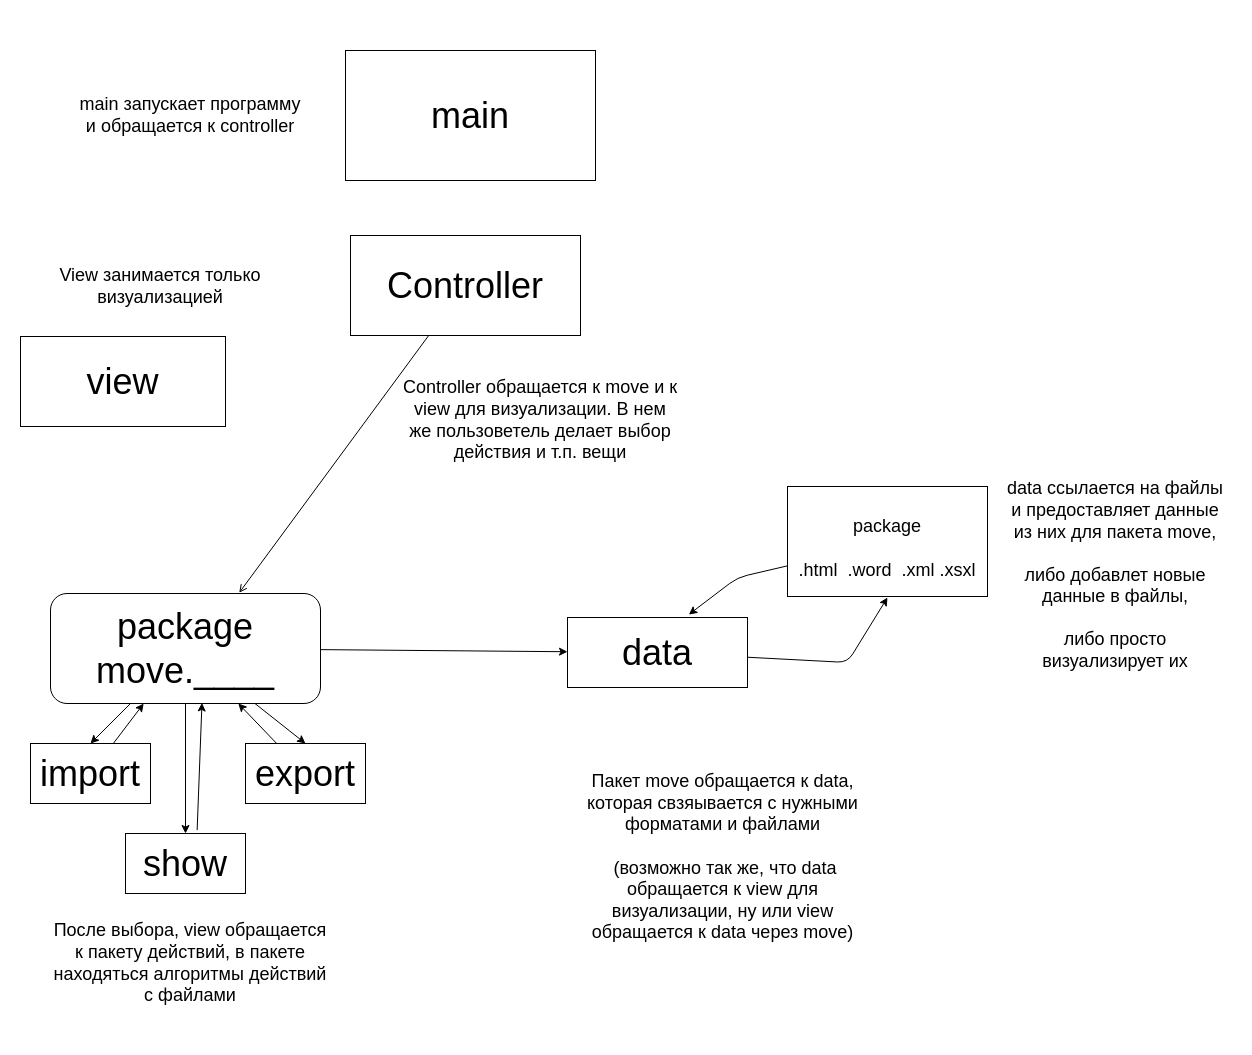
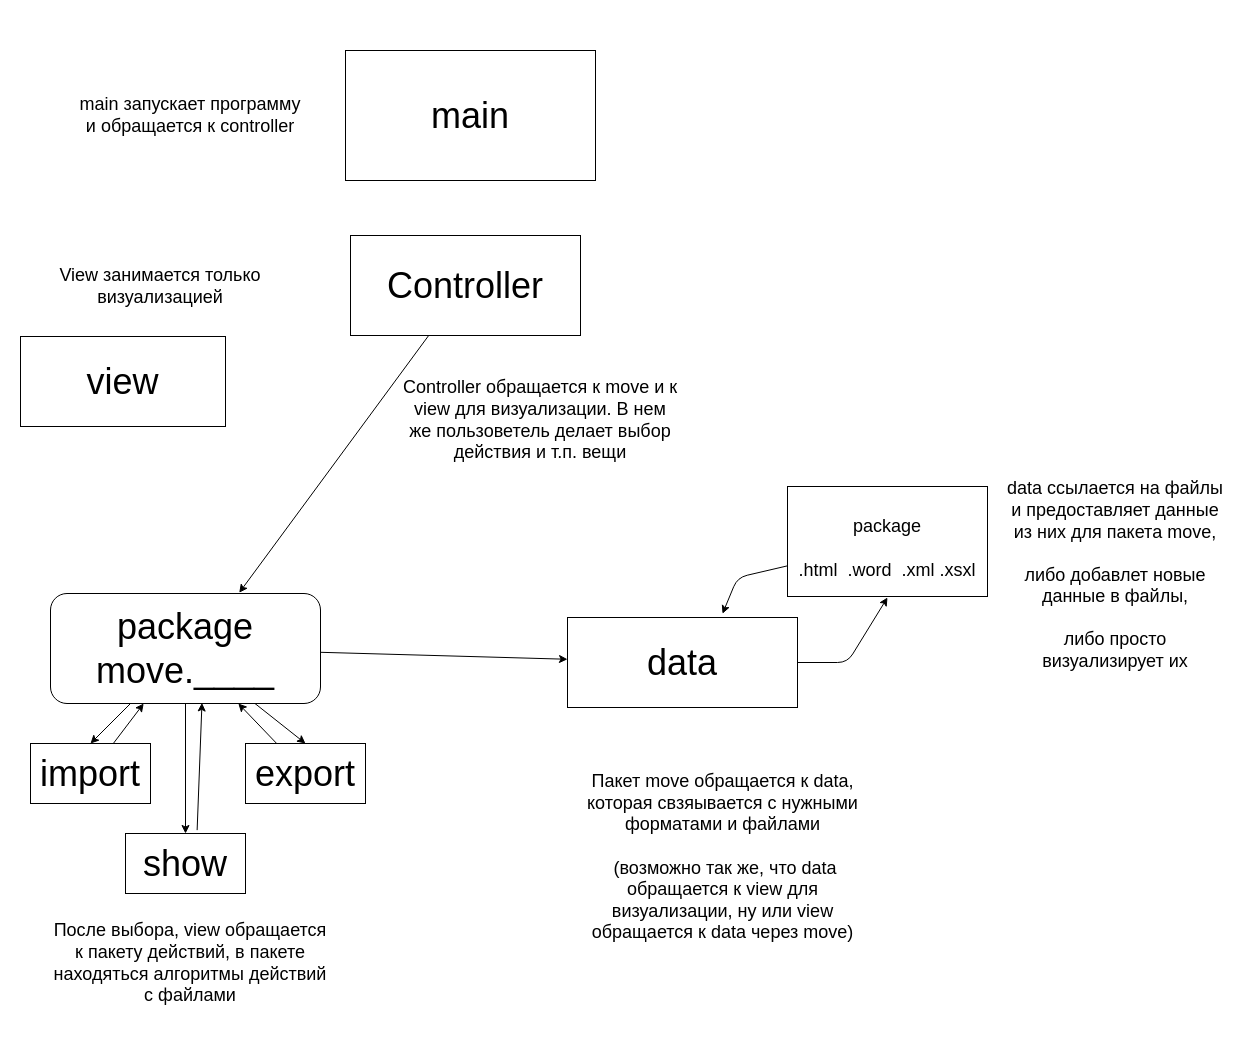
edge "Controller" -> "package move.____": arrowhead open -> classic
node "data": size 180x70 -> 230x90
